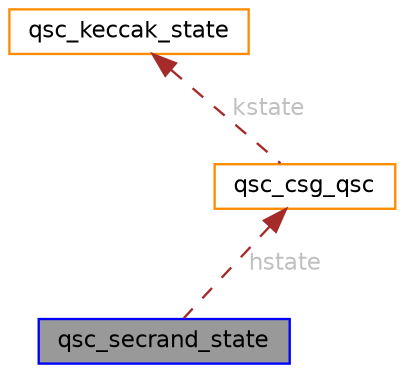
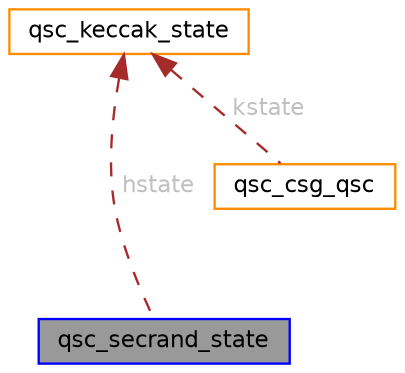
edge "qsc_secrand_state" -> "qsc_csg_qsc": now "qsc_secrand_state" -> "qsc_keccak_state"
